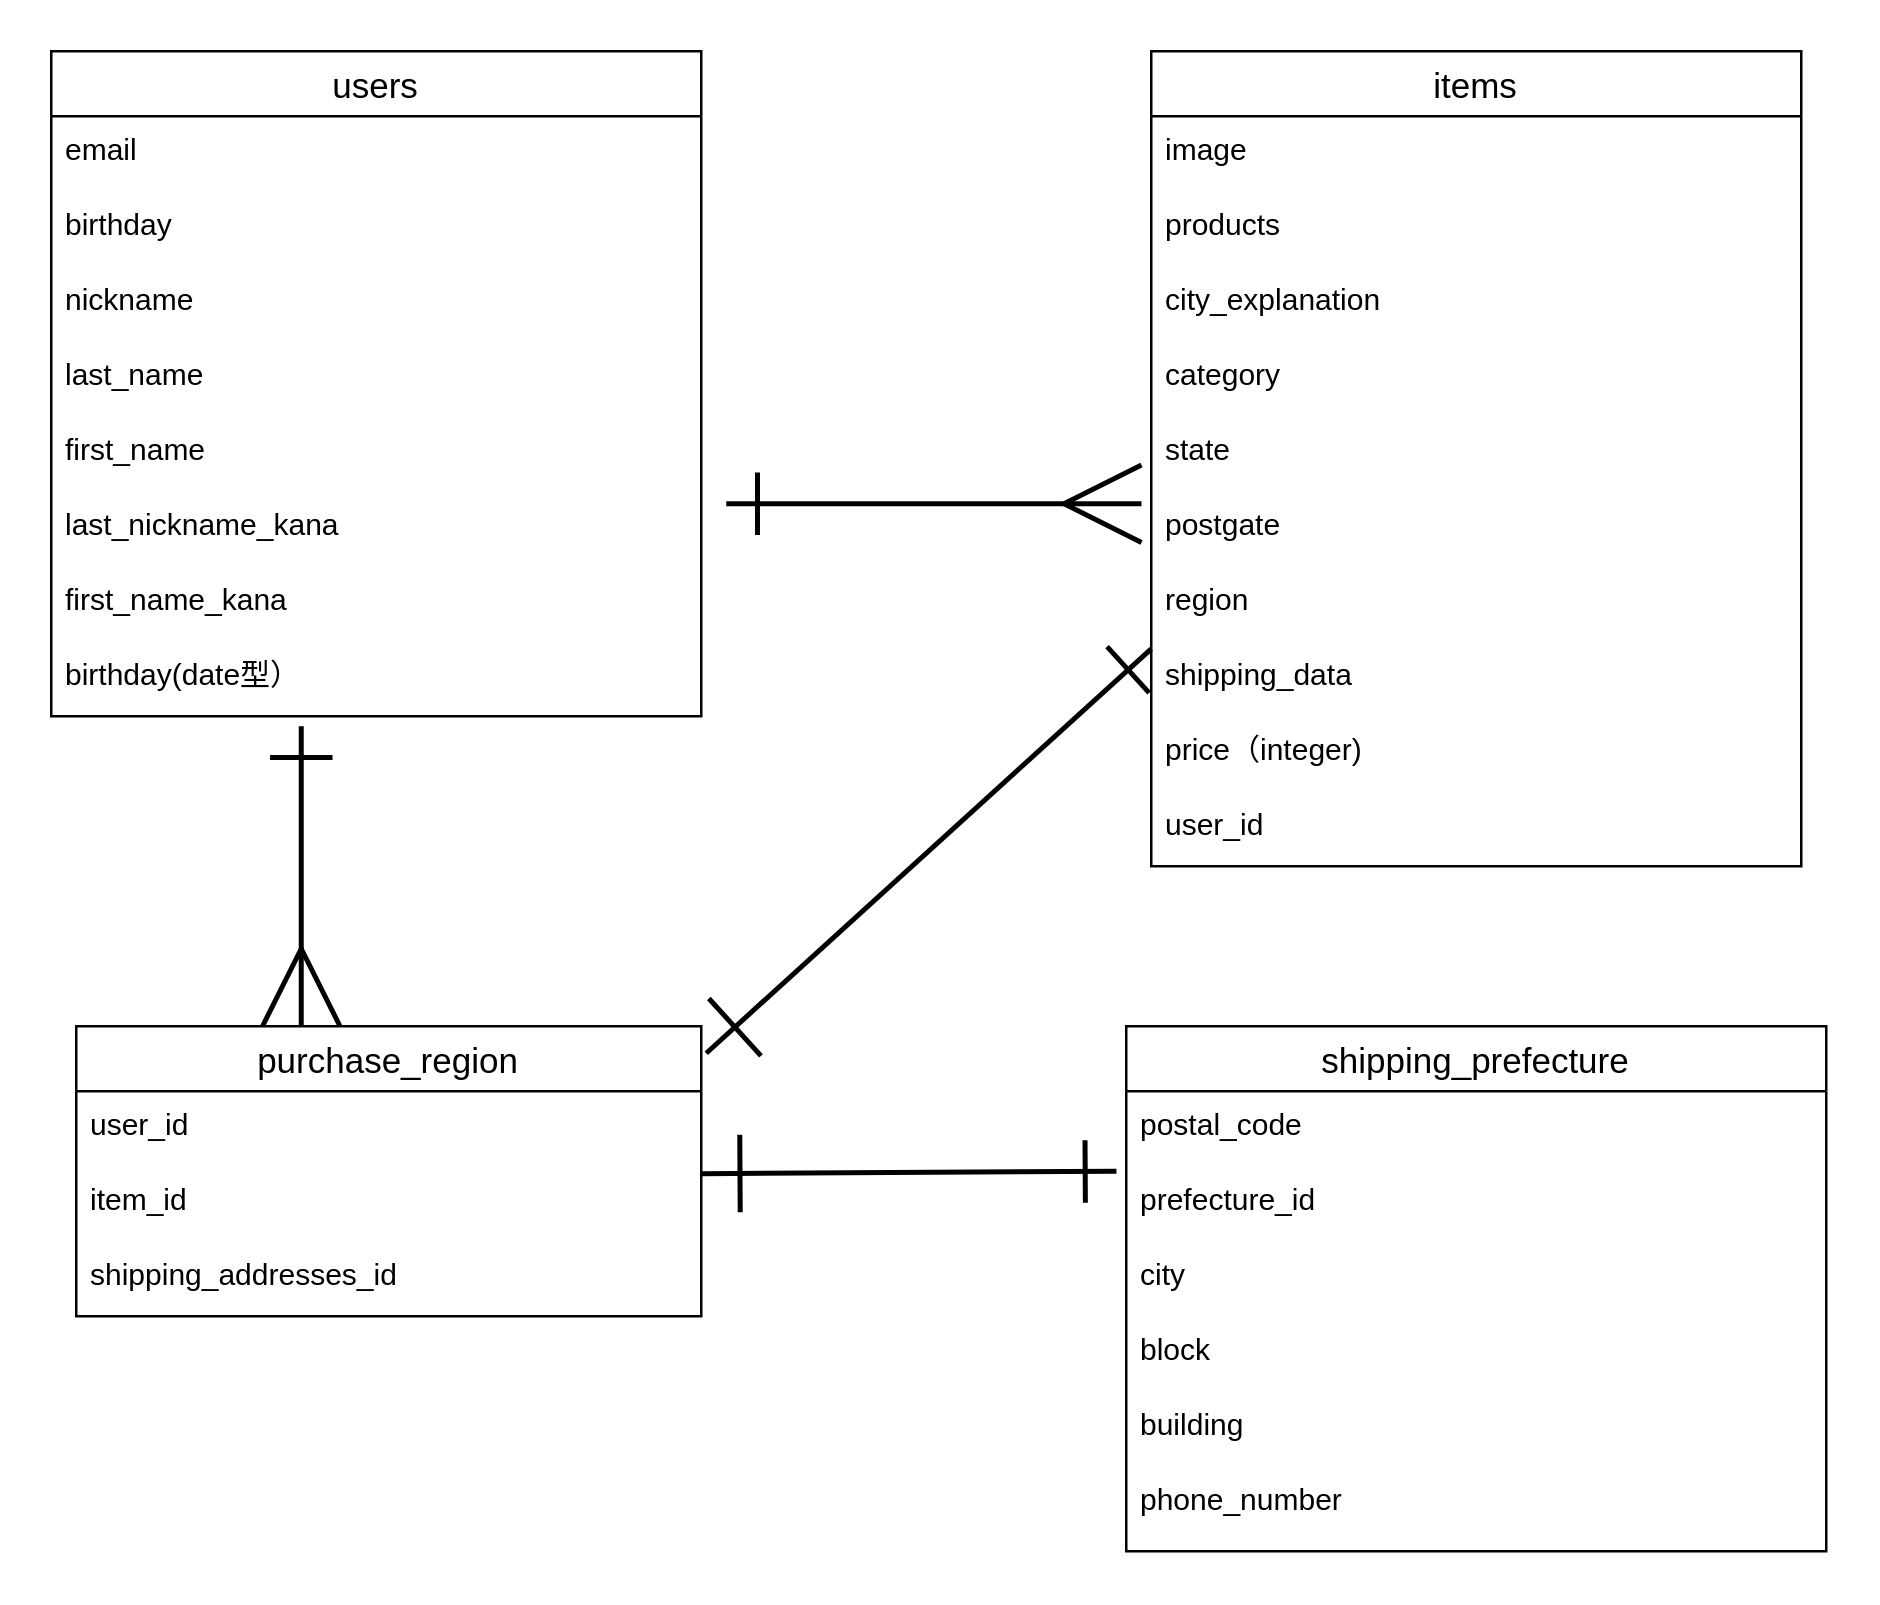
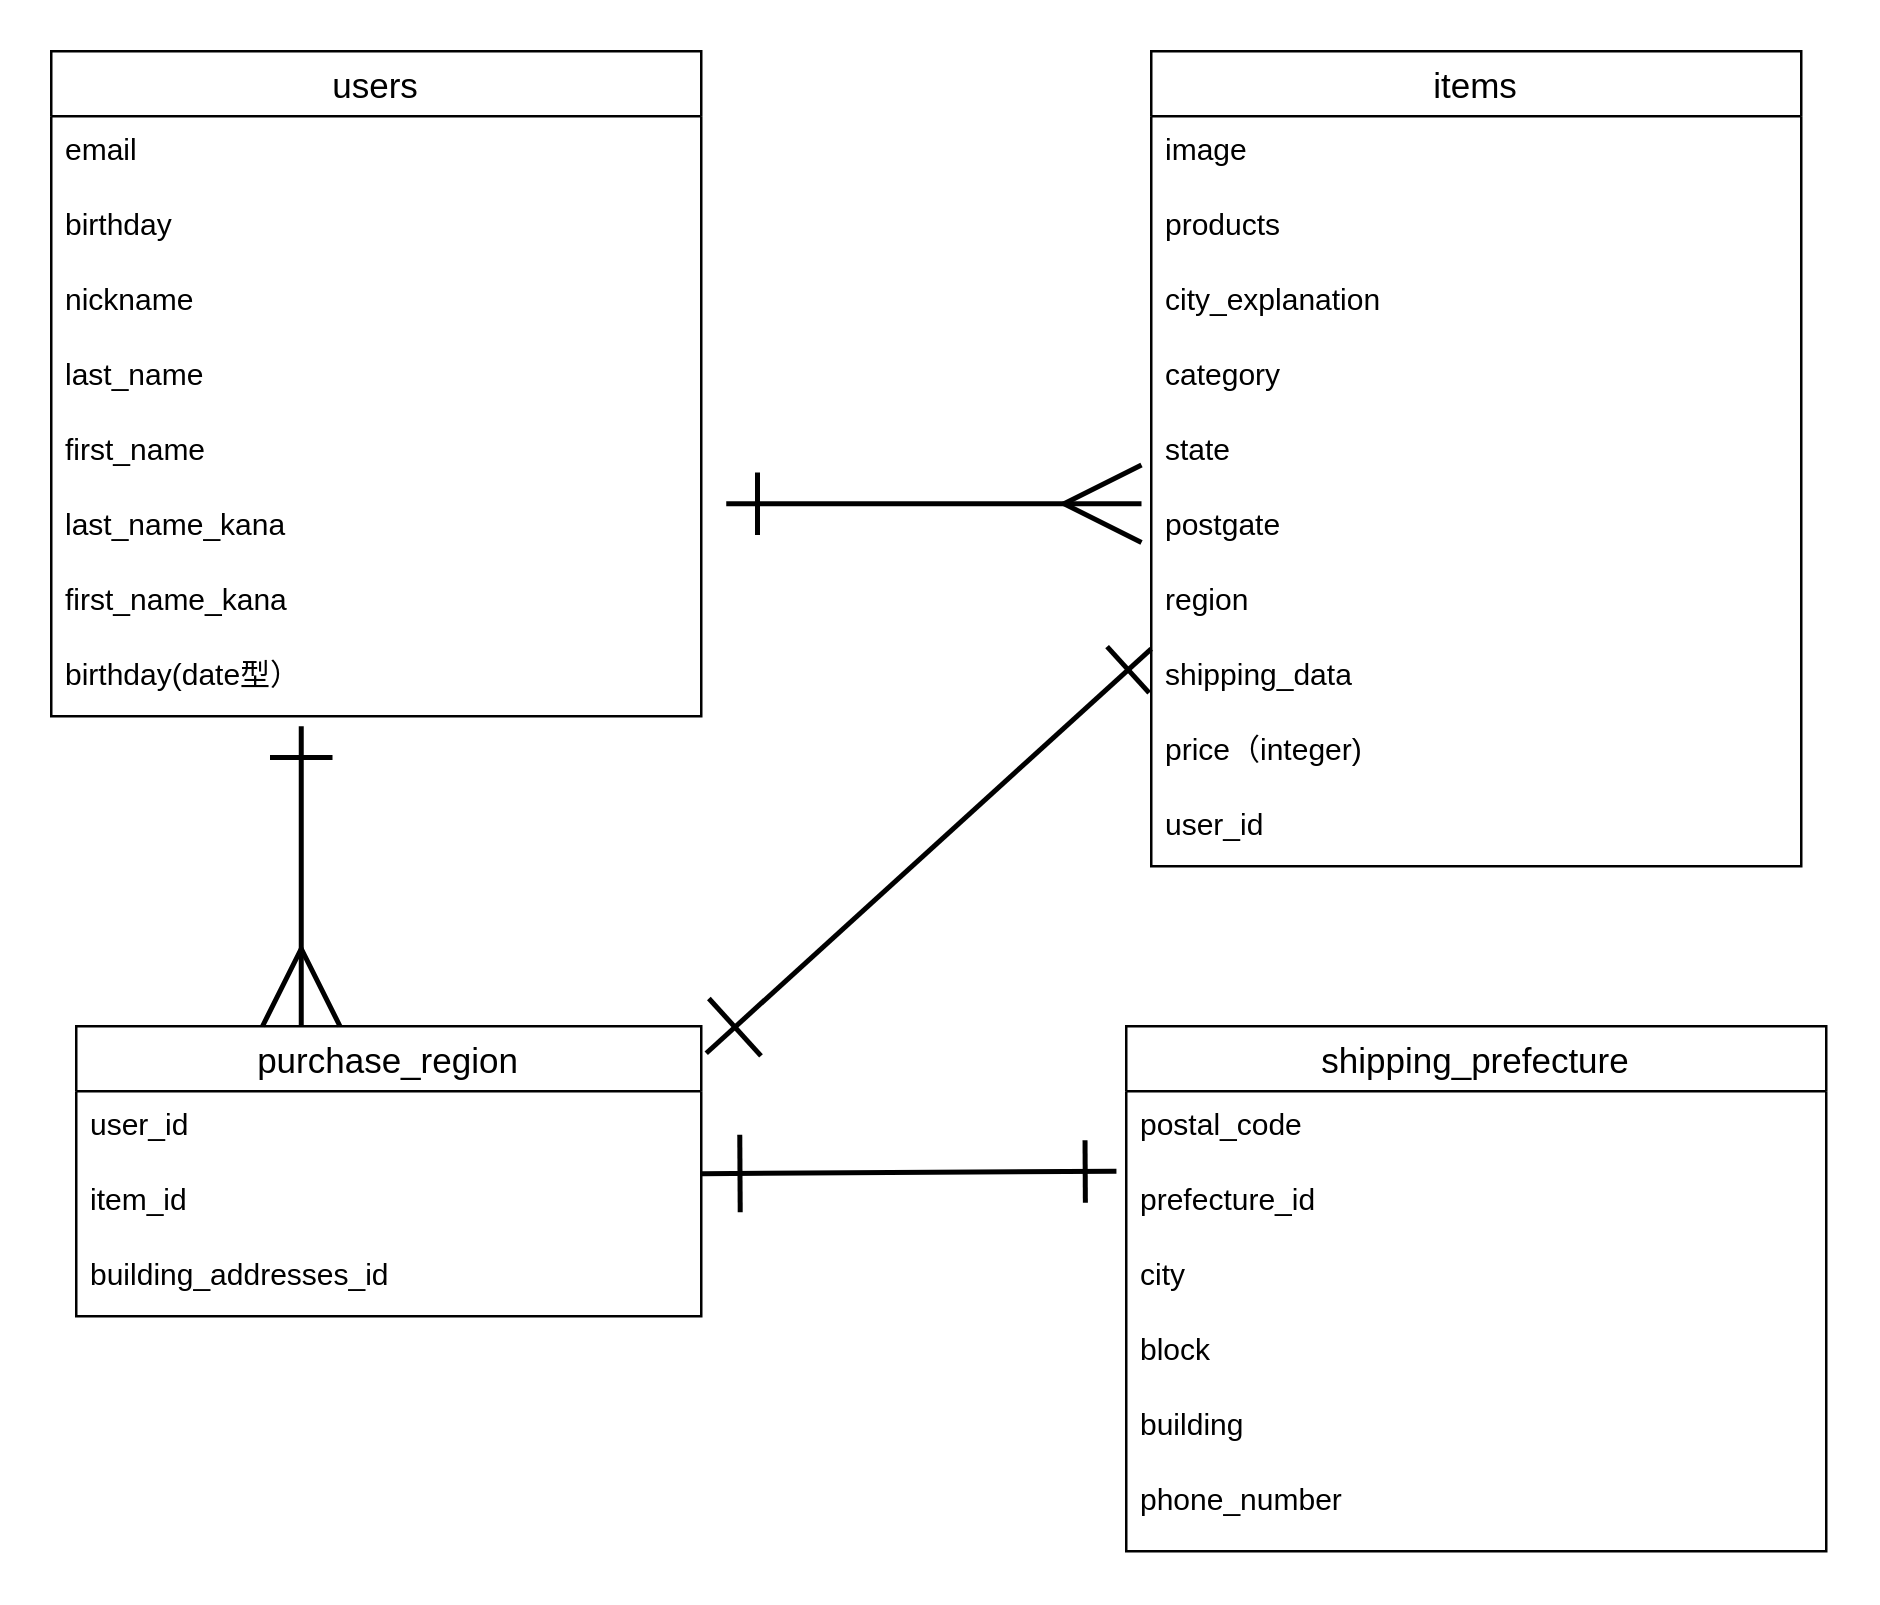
node "last_nickname_kana": label "last_nickname_kana" -> "last_name_kana"
node "shipping_addresses_id": label "shipping_addresses_id" -> "building_addresses_id"
